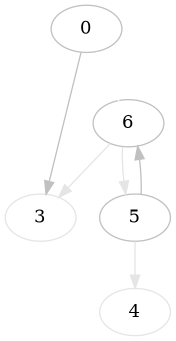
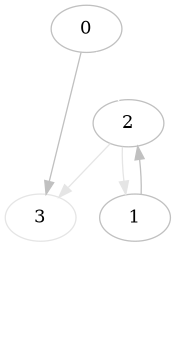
node "6": label "6" -> "2"
node "5": label "5" -> "1"
node "4": removed
